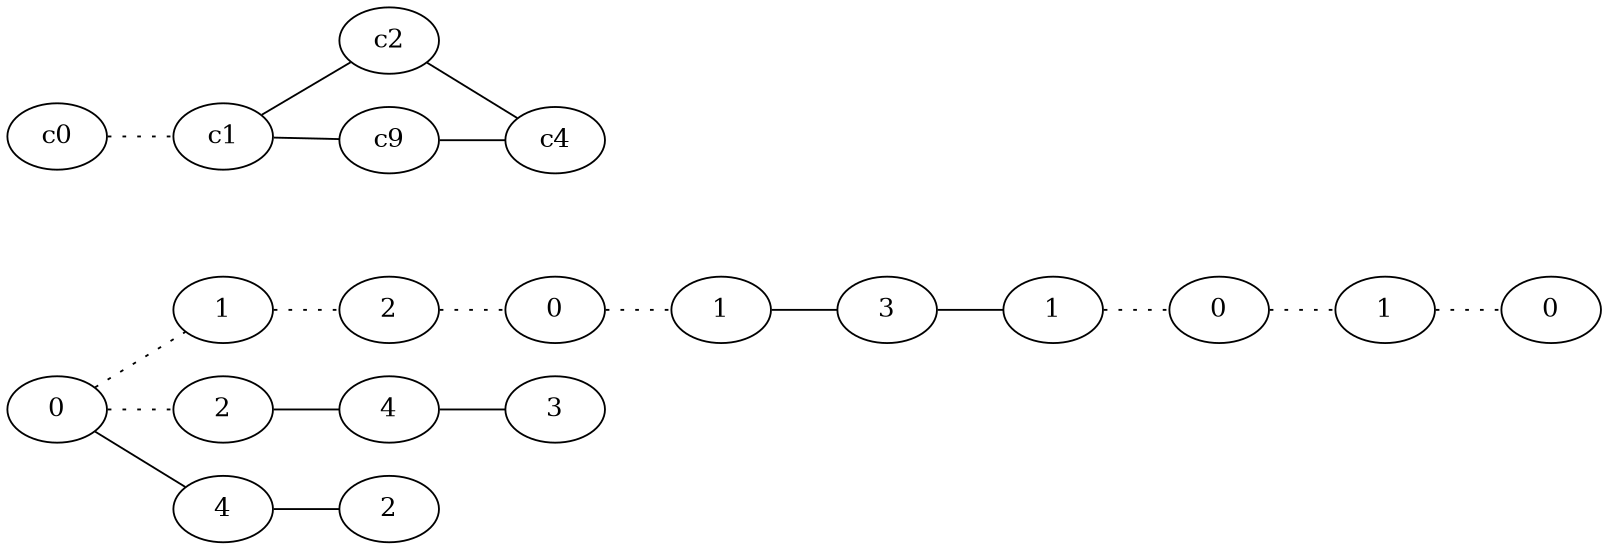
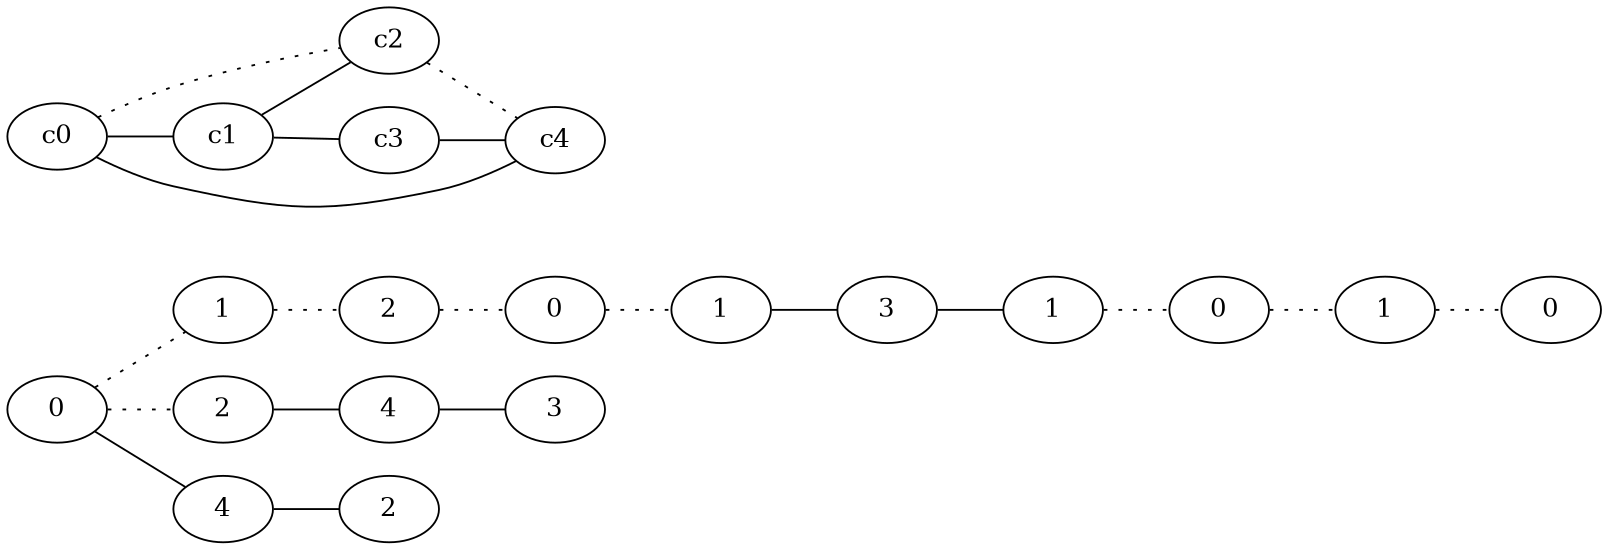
edge "c2" -- "c0": added
edge "c2" -- "c4": style solid -> dotted
edge "c0" -- "c1": style dotted -> solid
node "c9": label "c9" -> "c3"
edge "c0" -- "c4": added
